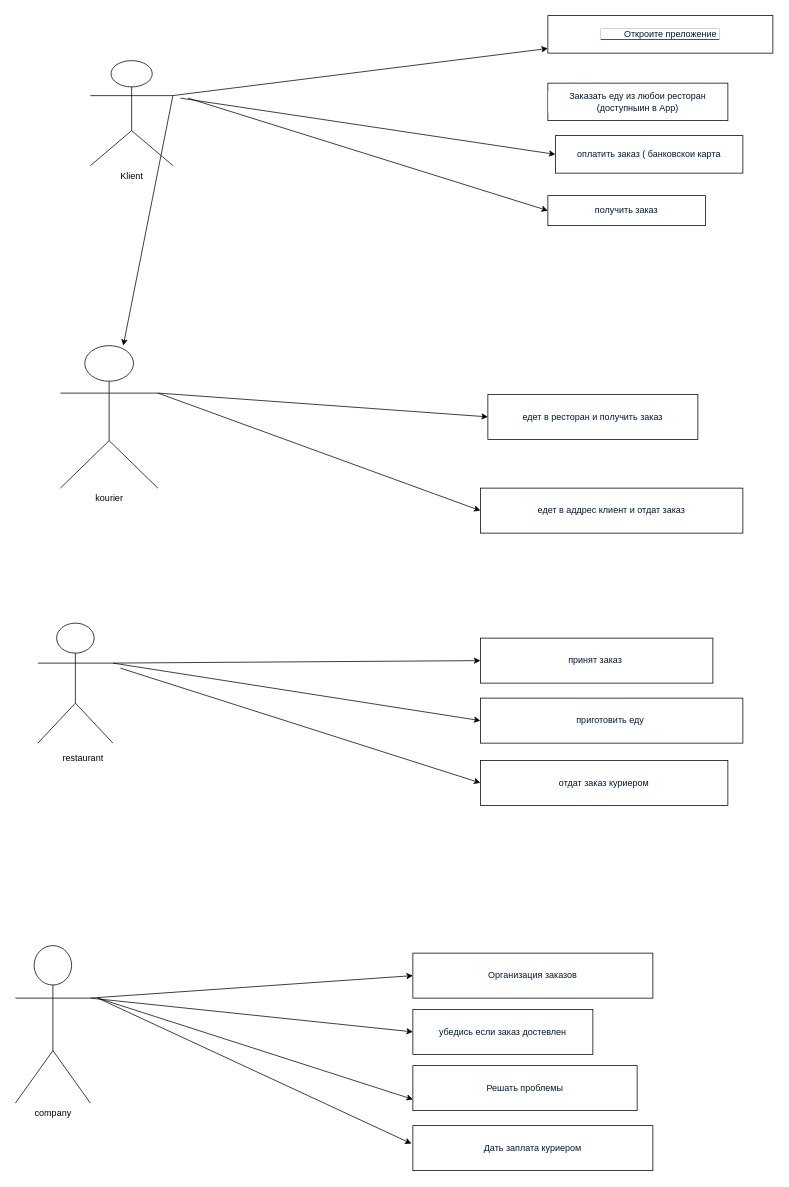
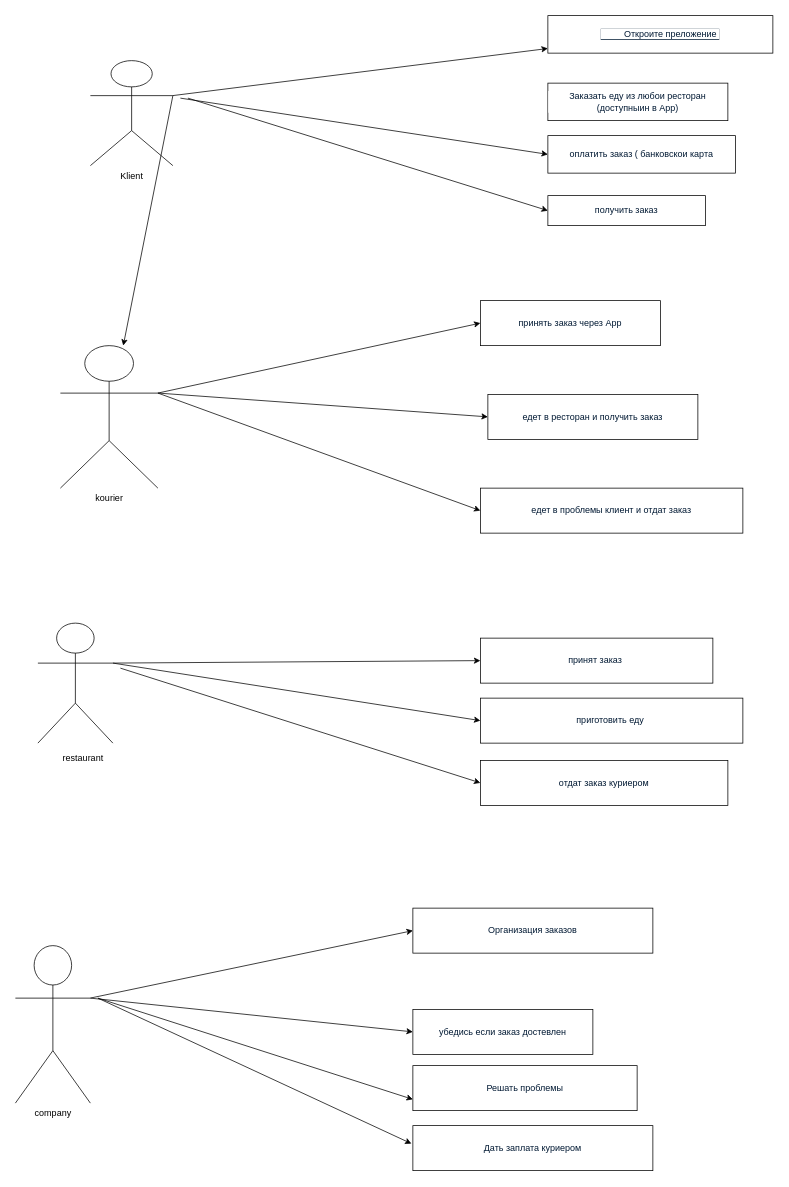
node "оплатить заказ ( банковскои карта": moved (649, 154) -> (642, 154)
node "принять заказ через App": added
edge "kourier" -> "принять заказ через App": added
node "едет в аддрес клиент и отдат заказ": label "едет в аддрес клиент и отдат заказ" -> "едет в проблемы клиент и отдат заказ"
node "Организация заказов": moved (533, 975) -> (533, 930)
